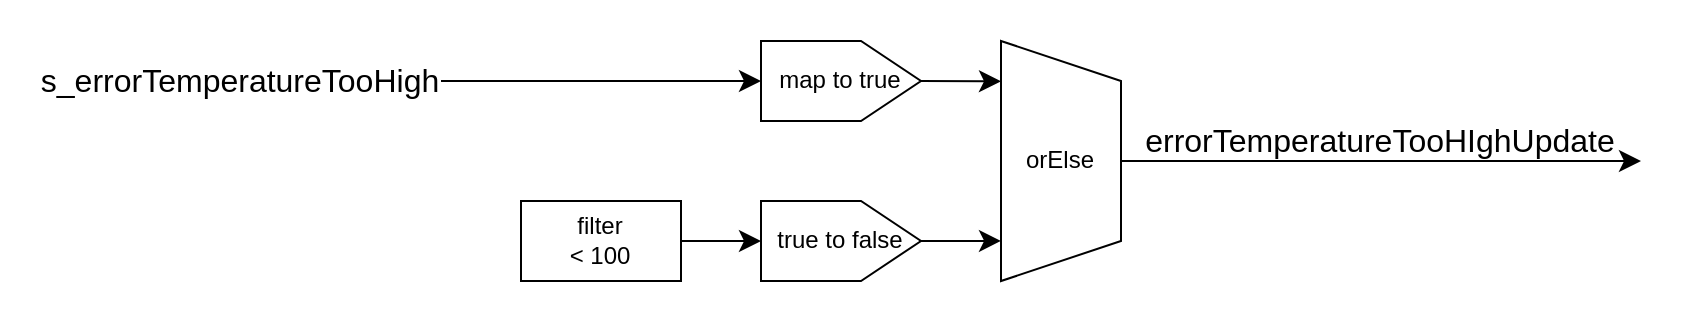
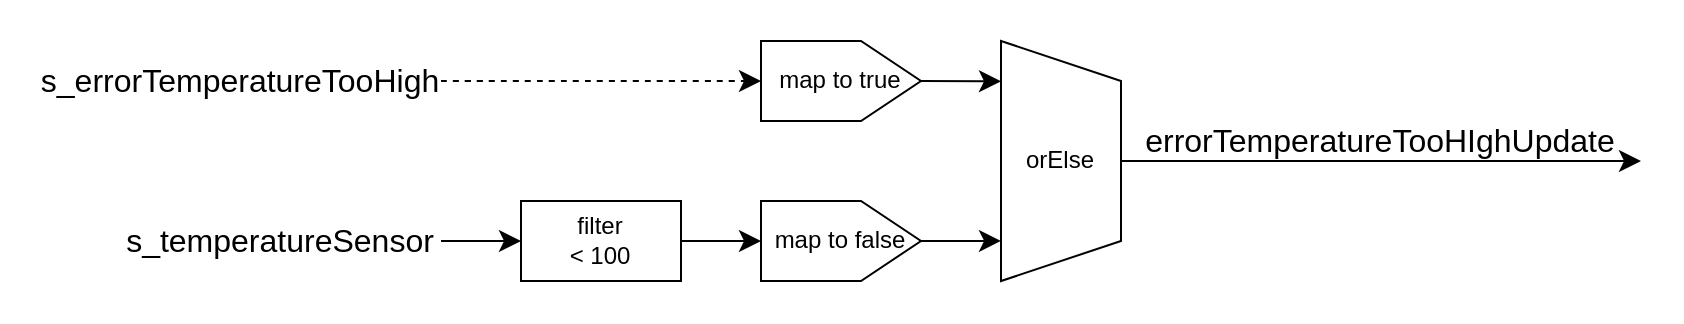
edge "s_errorTemperatureTooHigh" -> "map to true": style solid -> dashed
node "s_temperatureSensor": added
edge "s_temperatureSensor" -> "filter < 100": added
node "true to false": label "true to false" -> "map to false"
